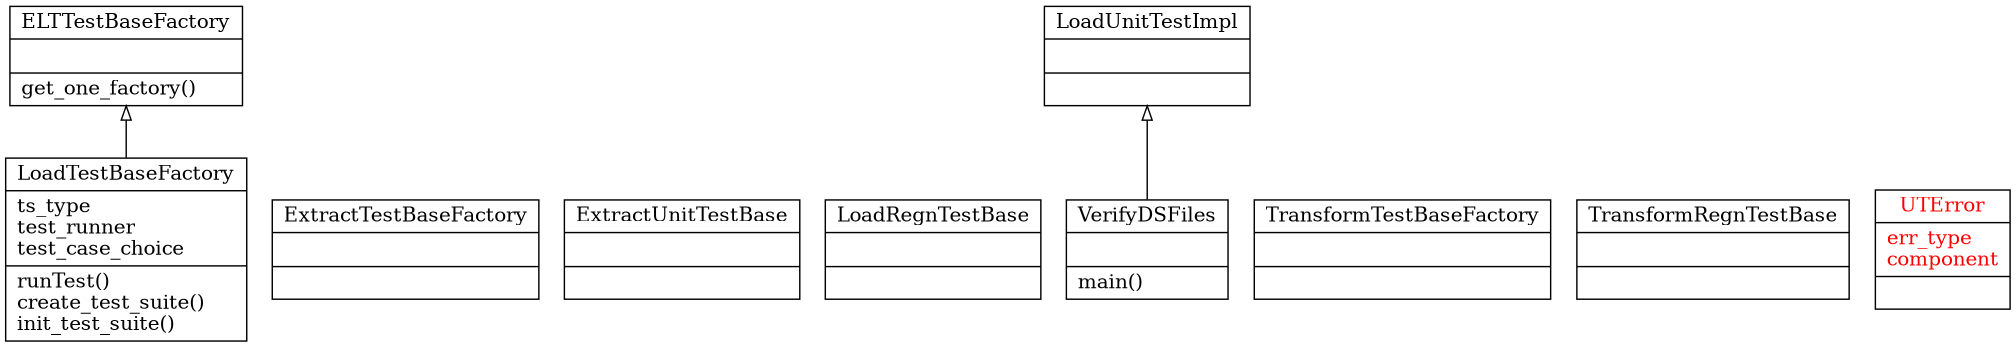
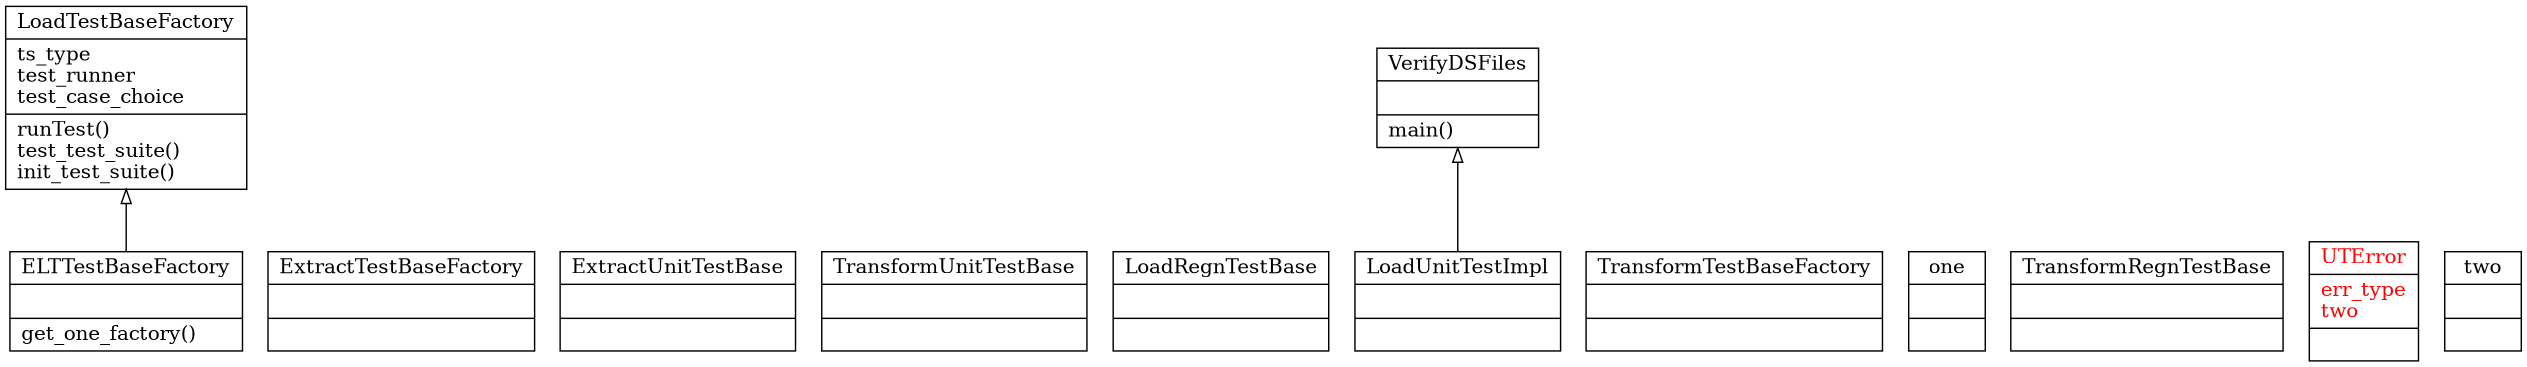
edge "LoadTestBaseFactory" -> "ELTTestBaseFactory": reversed
edge "VerifyDSFiles" -> "LoadUnitTestImpl": reversed
node "UTError": text "component" -> "two"
node "TransformUnitTestBase": added
node "one": added
node "two": added
node "LoadTestBaseFactory": text "create_test_suite()" -> "test_test_suite()"
